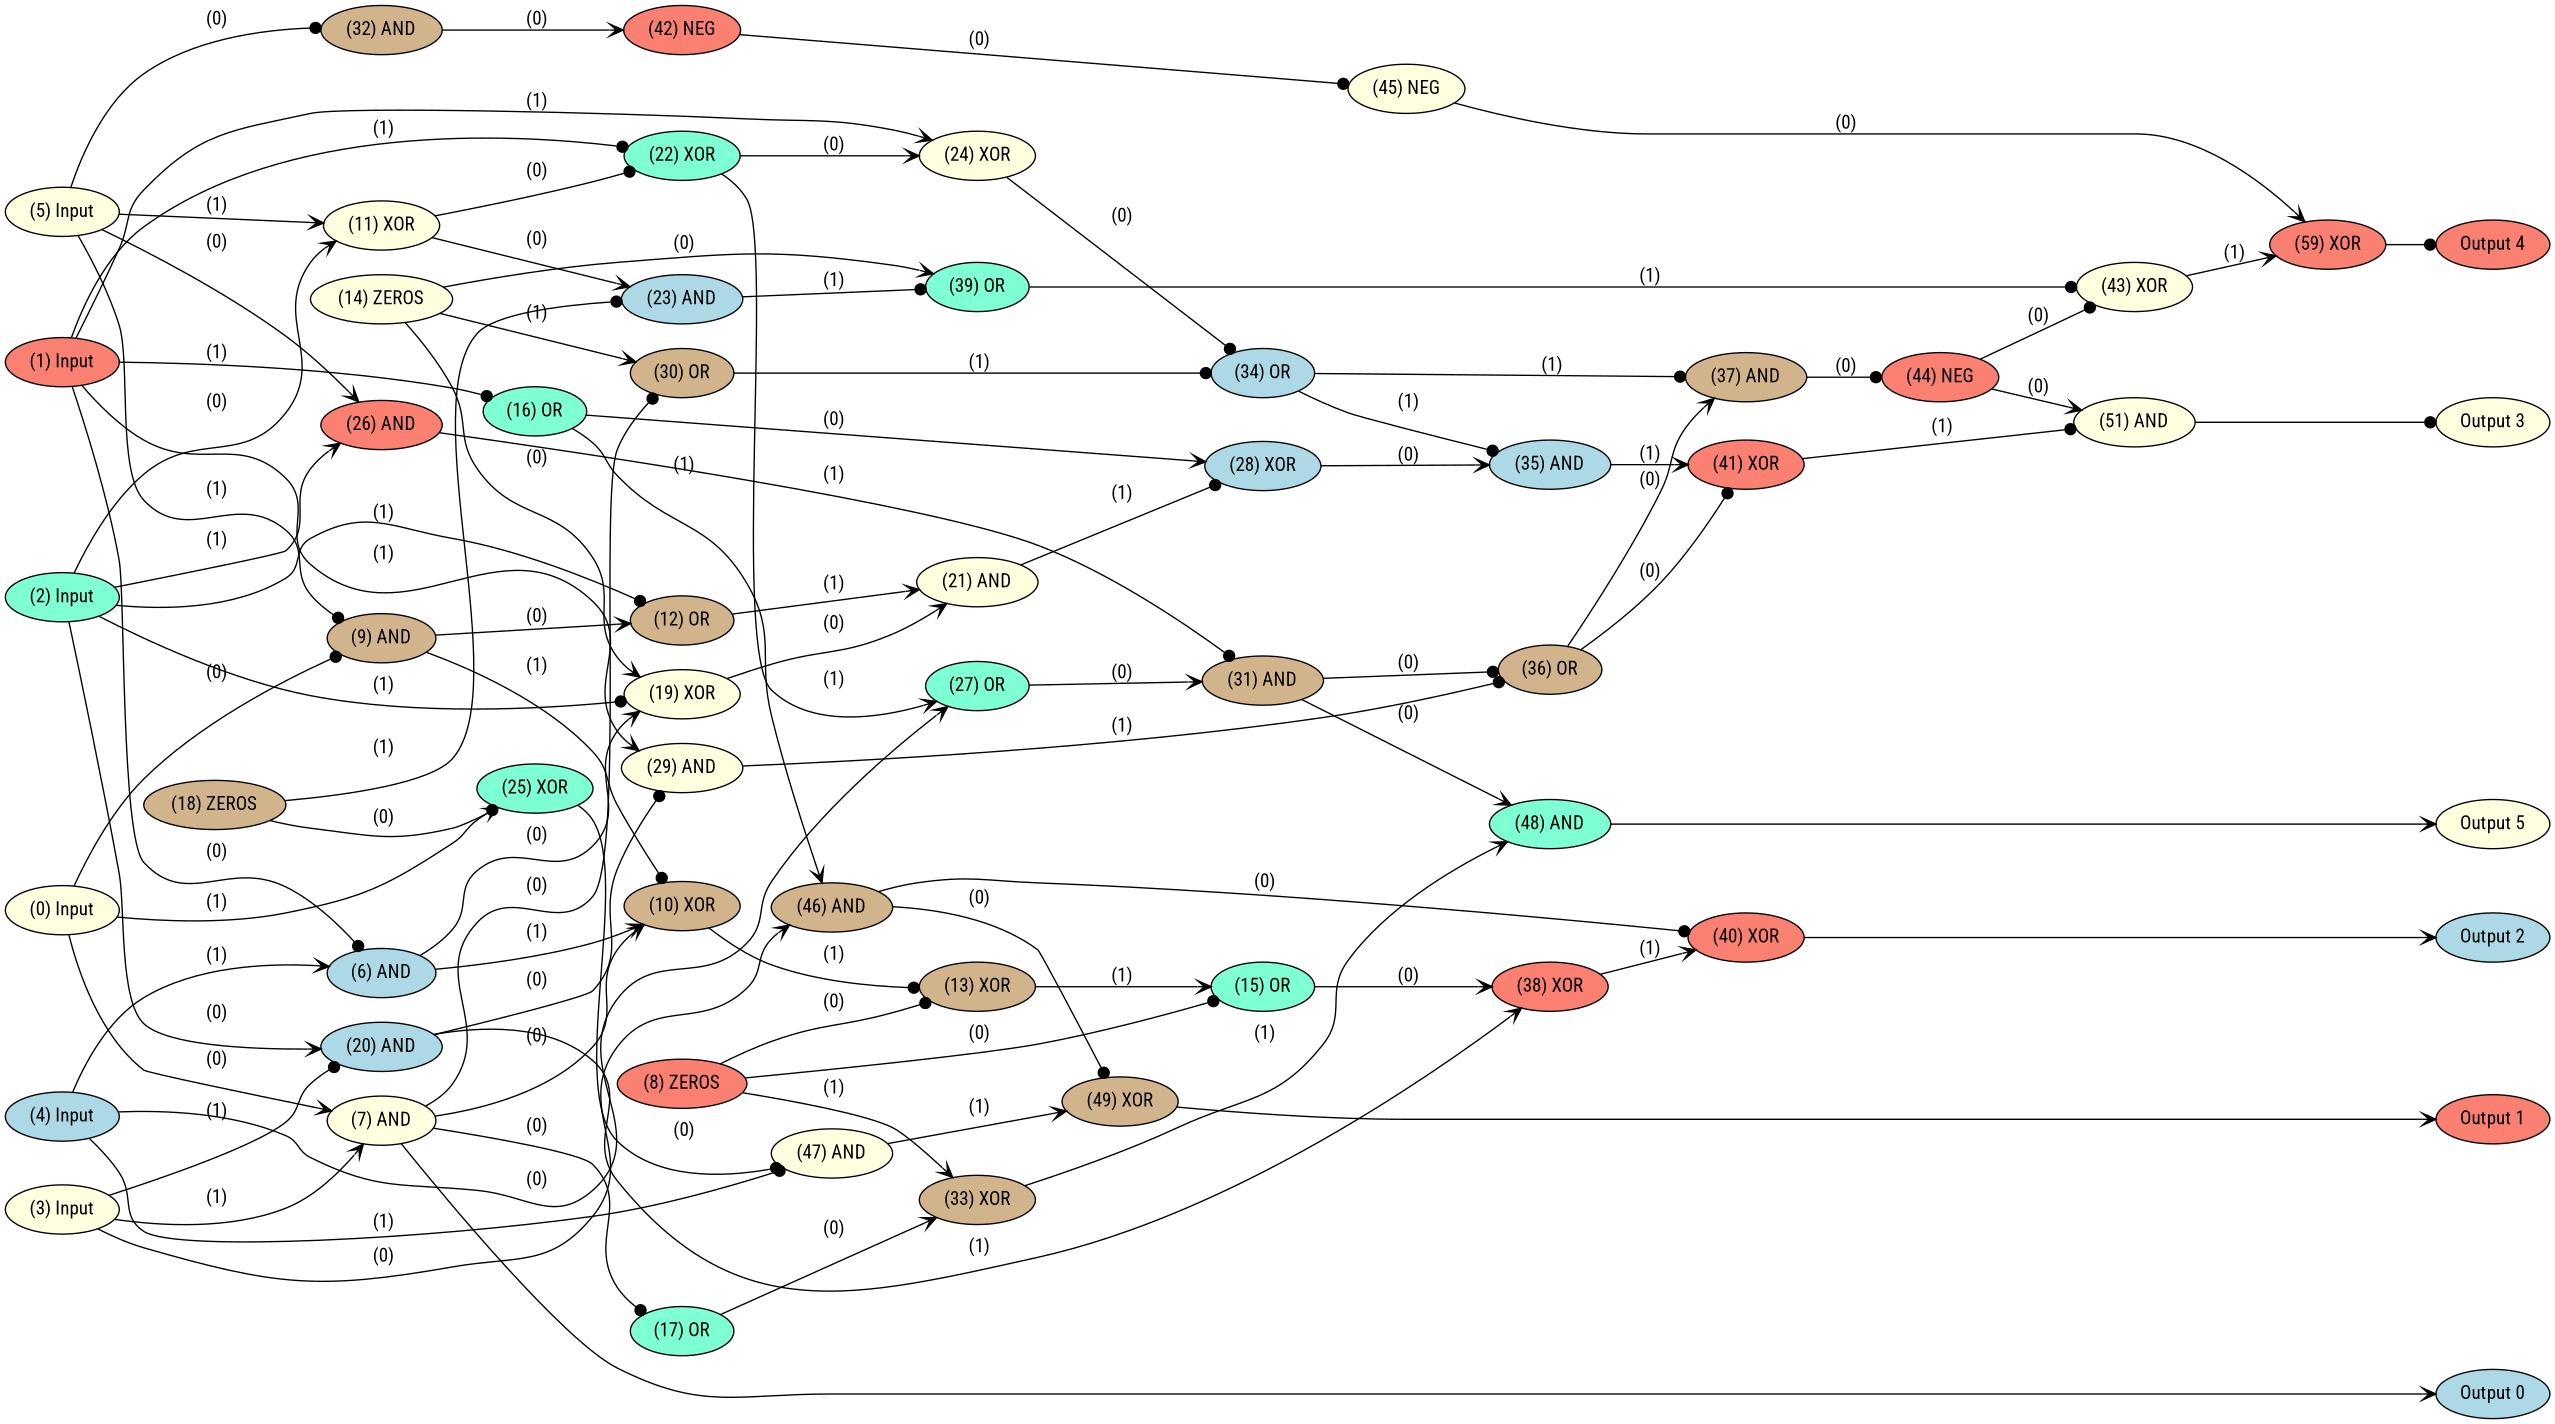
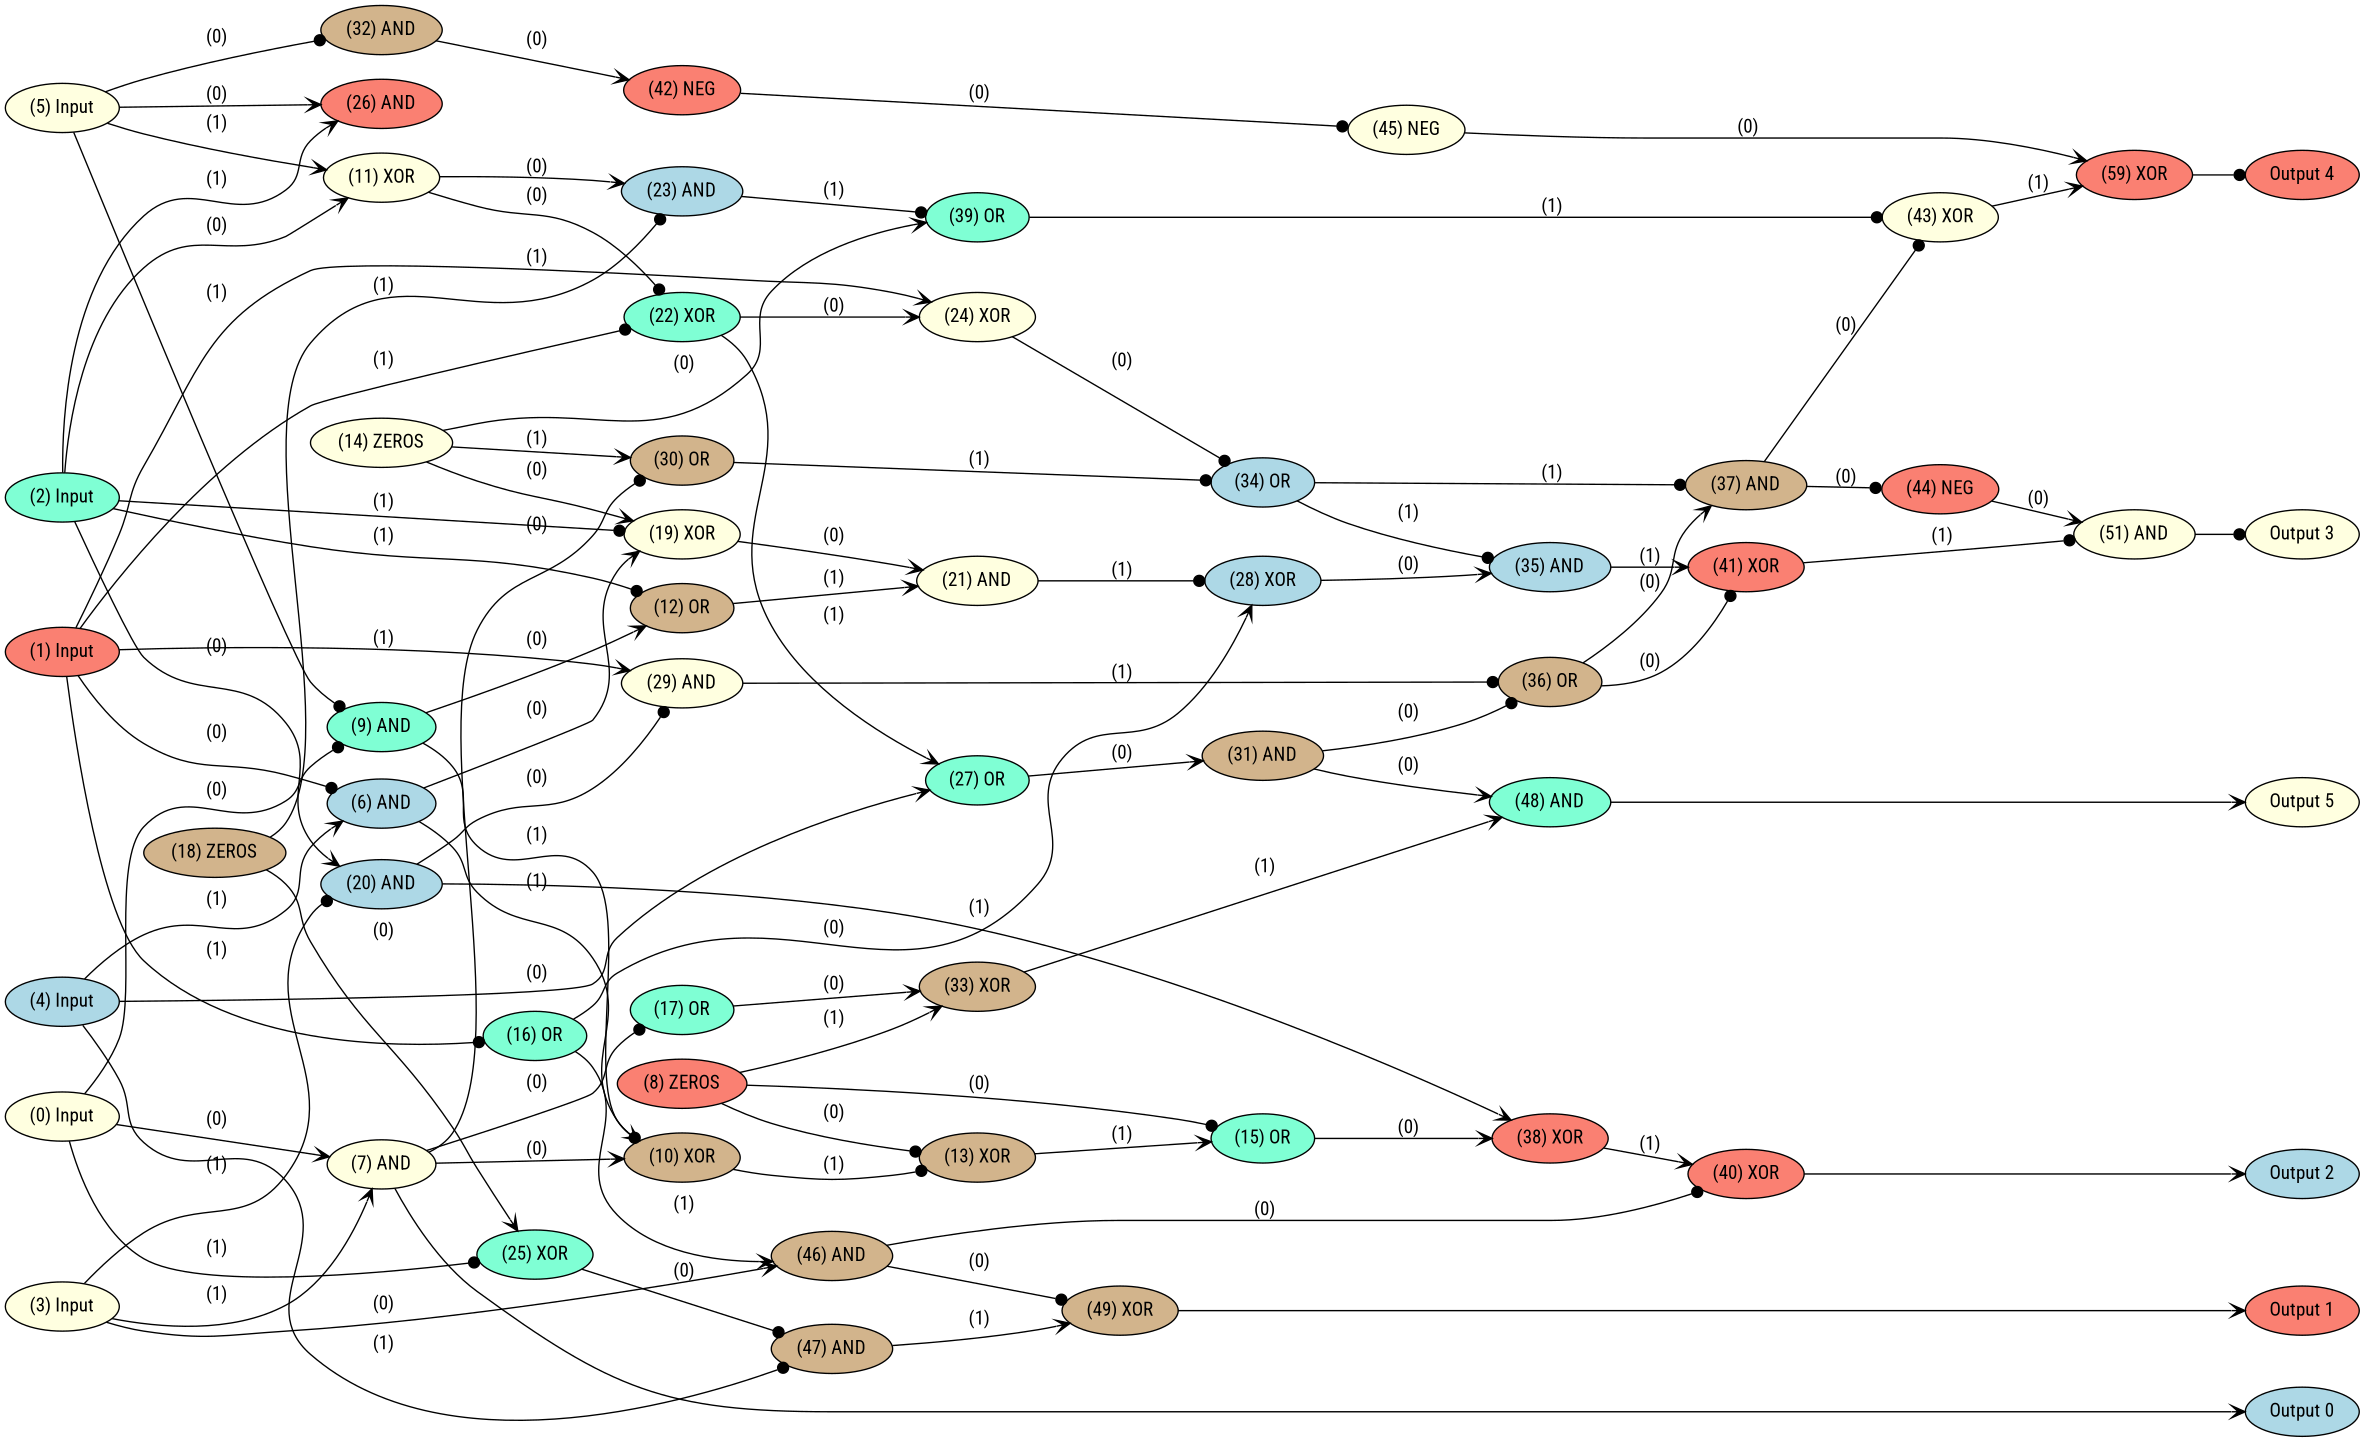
edge "(44) NEG" -> "(43) XOR": now "(37) AND" -> "(43) XOR"
edge "(26) AND" -> "(31) AND": removed, label "(1)"
node "(9) AND": fillcolor tan -> aquamarine
node "(47) AND": fillcolor lightyellow -> tan
